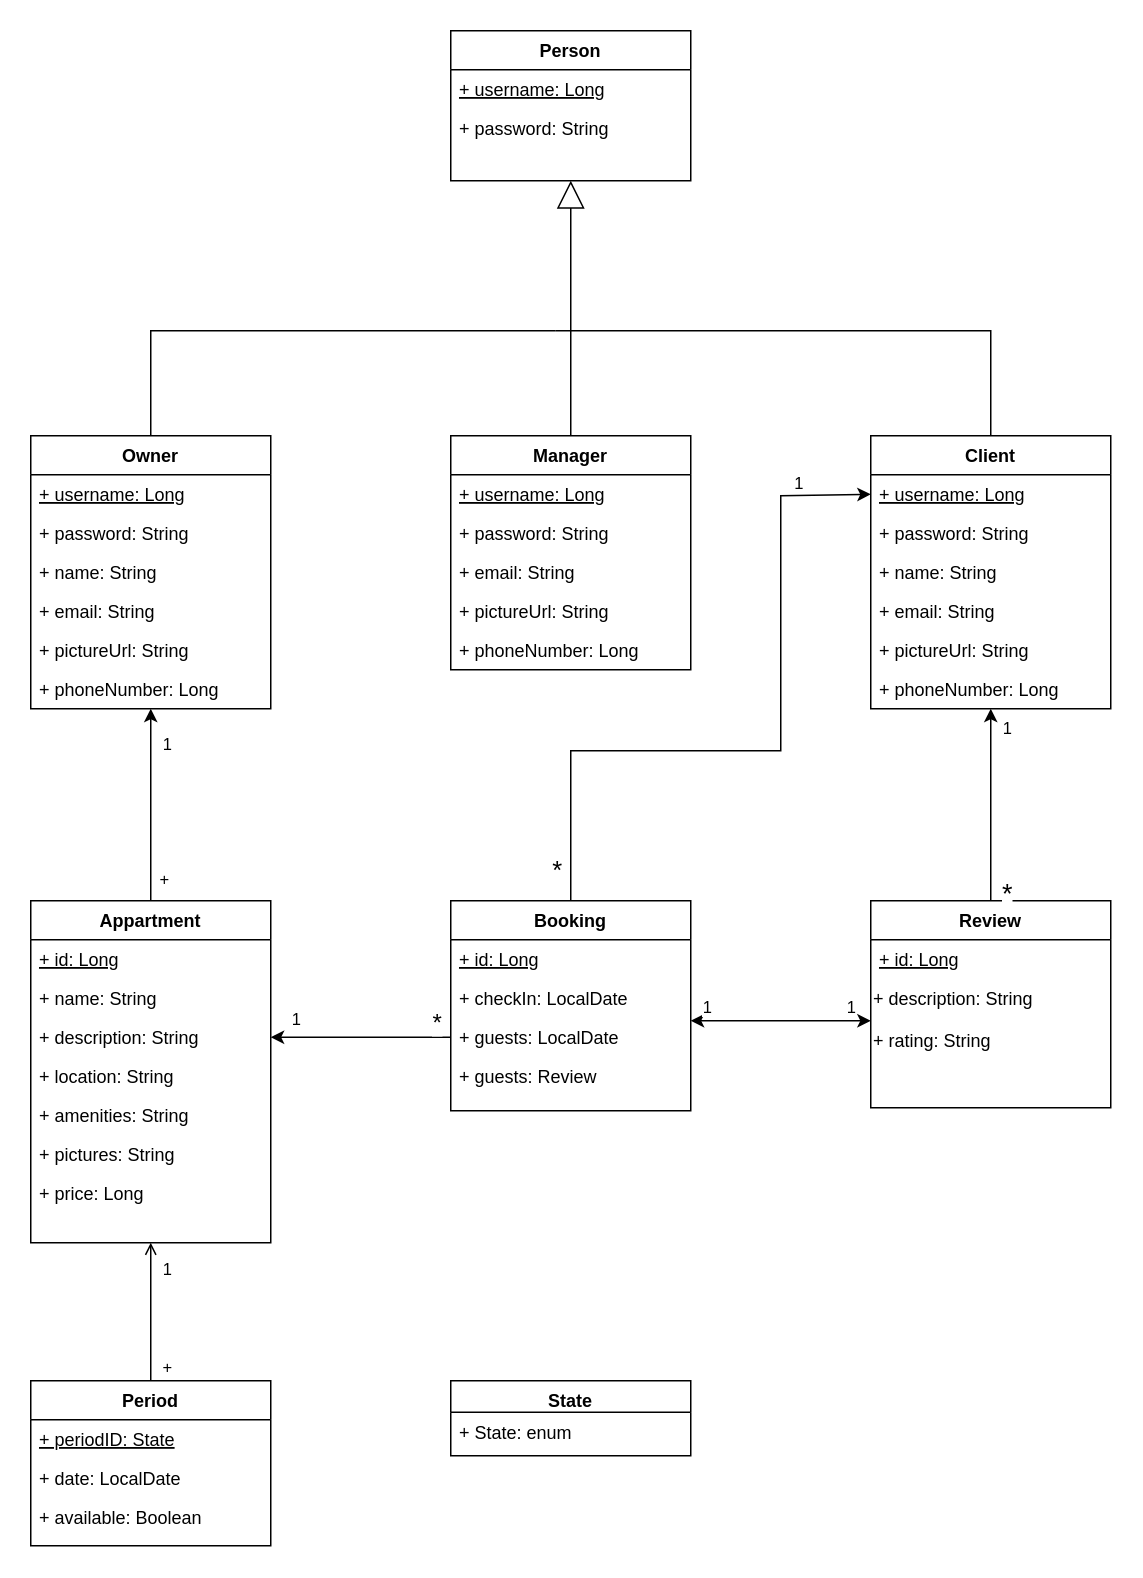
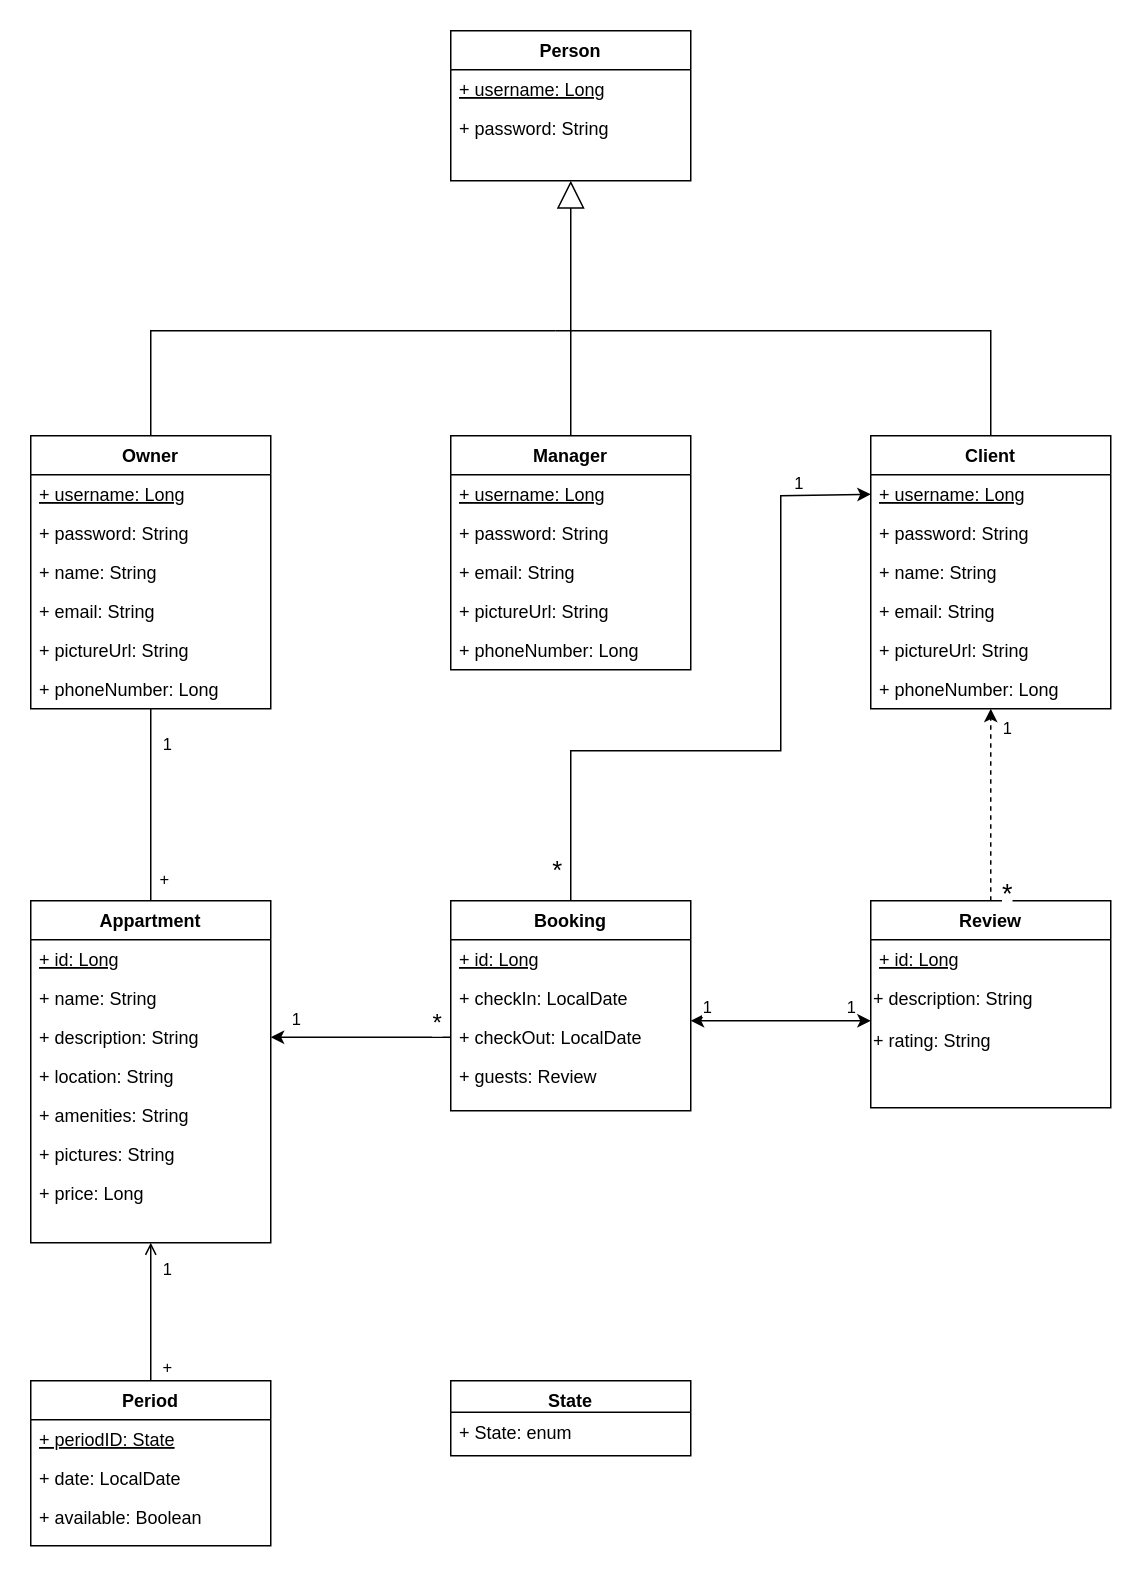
edge "Appartment" -> "Owner": arrowhead classic -> none
edge "Review" -> "Client": style solid -> dashed
node "+ guests: LocalDate": label "+ guests: LocalDate" -> "+ checkOut: LocalDate"
